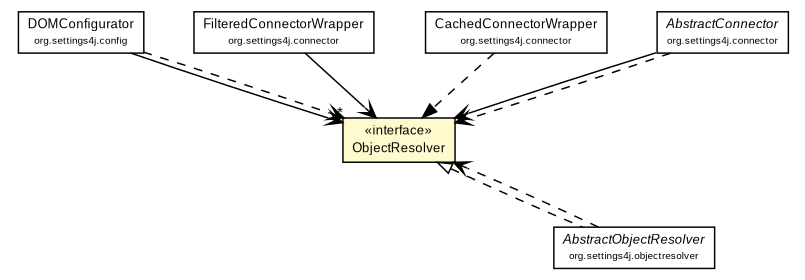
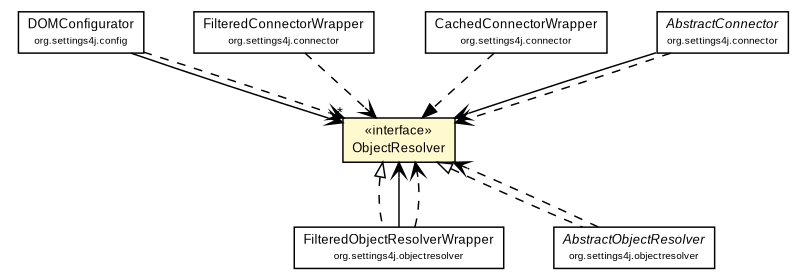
edge "FilteredConnectorWrapper" -> "ObjectResolver": style solid -> dashed
node "FilteredObjectResolverWrapper": added
